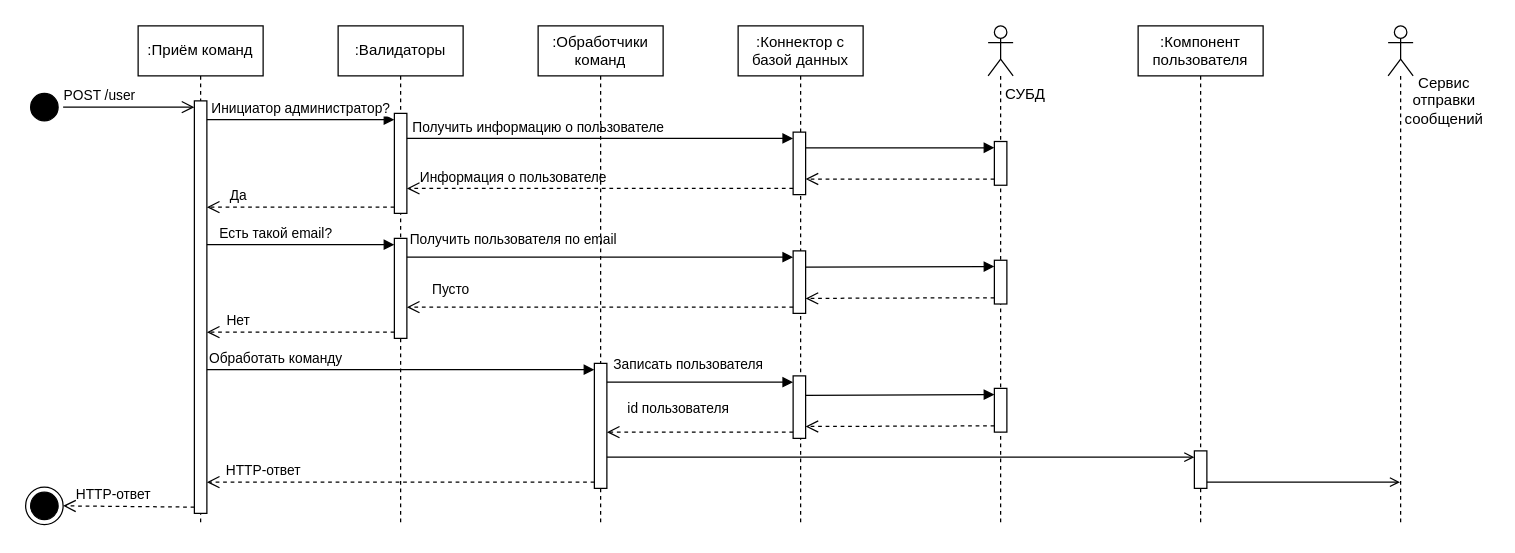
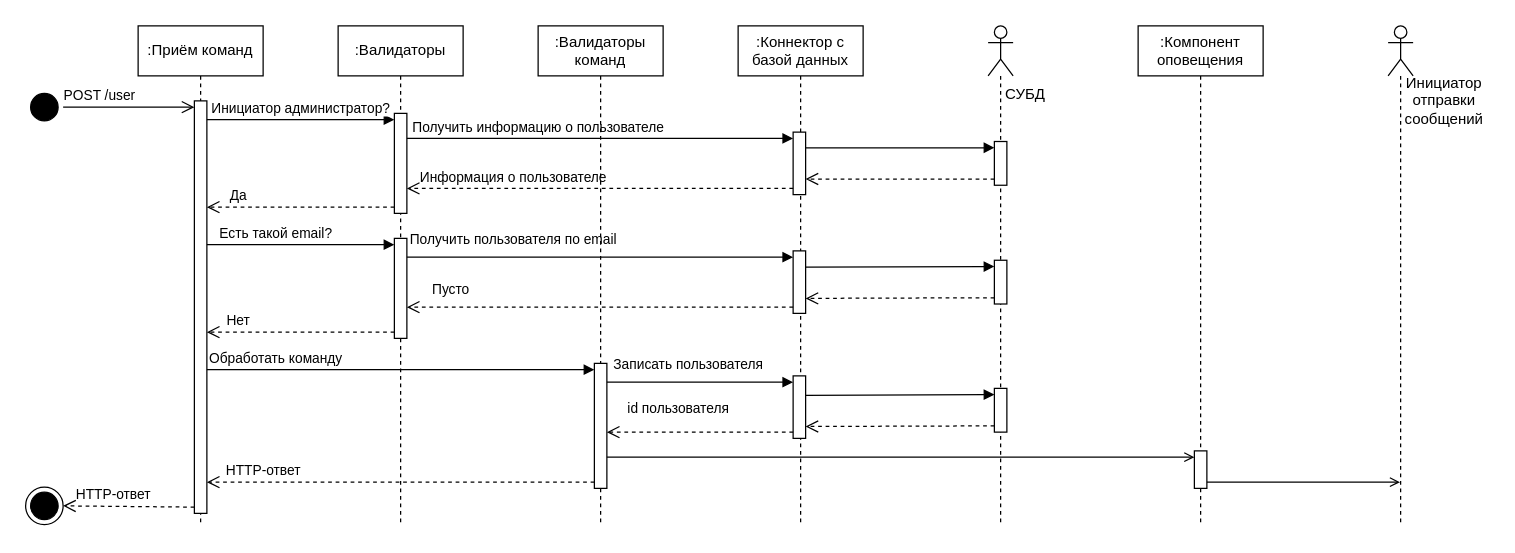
node ":Обработчики команд": label ":Обработчики команд" -> ":Валидаторы команд"
node ":Компонент пользователя": label ":Компонент пользователя" -> ":Компонент оповещения"
node "Сервис отправки сообщений": label "Сервис отправки сообщений" -> "Инициатор отправки сообщений"
